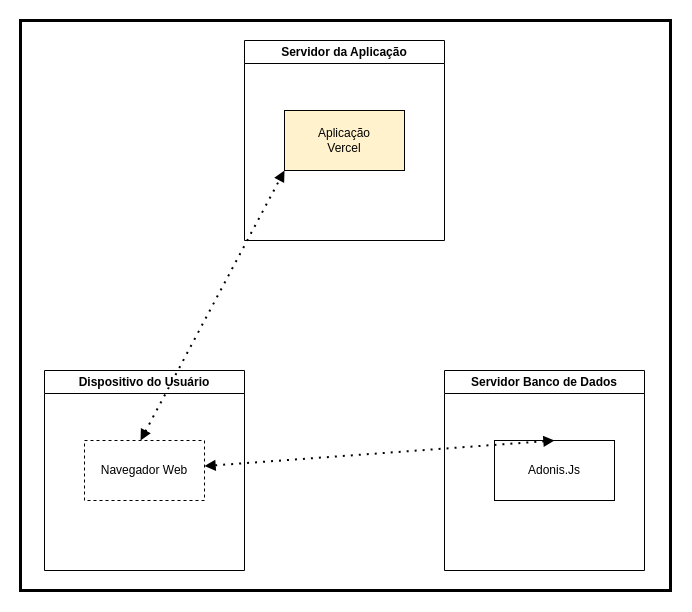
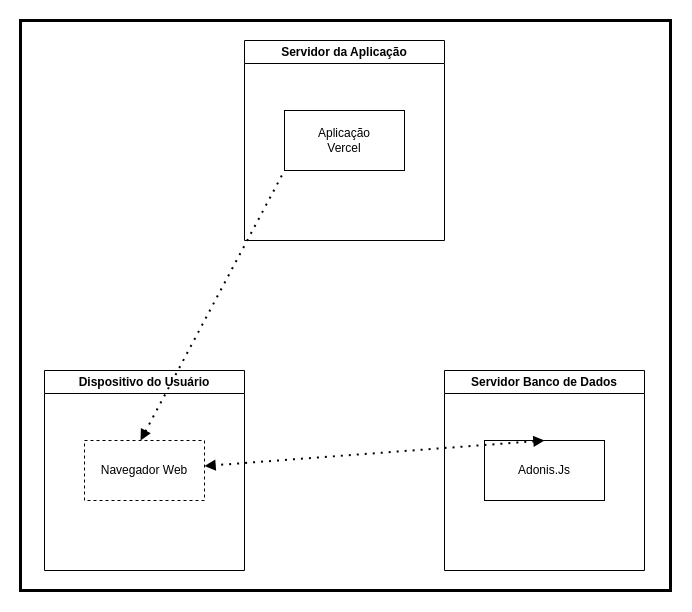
node "Aplicação Vercel": fillcolor #fff2cc -> #ffffff
edge "Aplicação Vercel" -- "Navegador Web": arrowhead block -> none
node "Adonis.Js": moved (555, 471) -> (545, 471)
